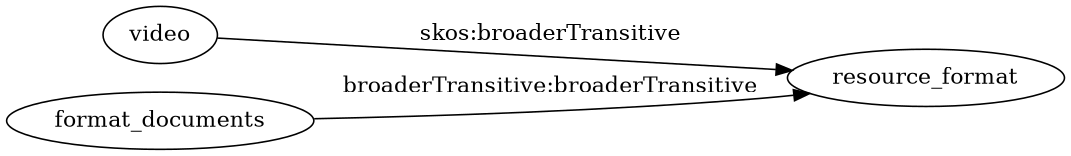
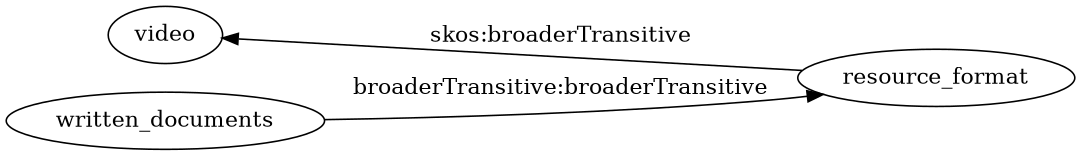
edge "video" -> "resource_format": reversed
node "format_documents": label "format_documents" -> "written_documents"
